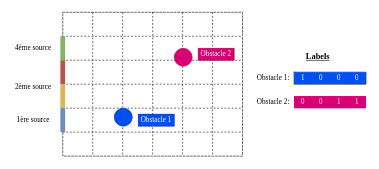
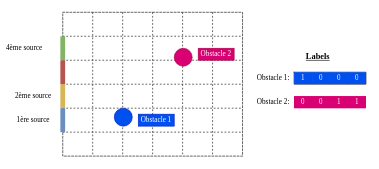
node "4ème source": moved (33, 48) -> (24, 48)
node "2ème source": moved (33, 87) -> (33, 96)
